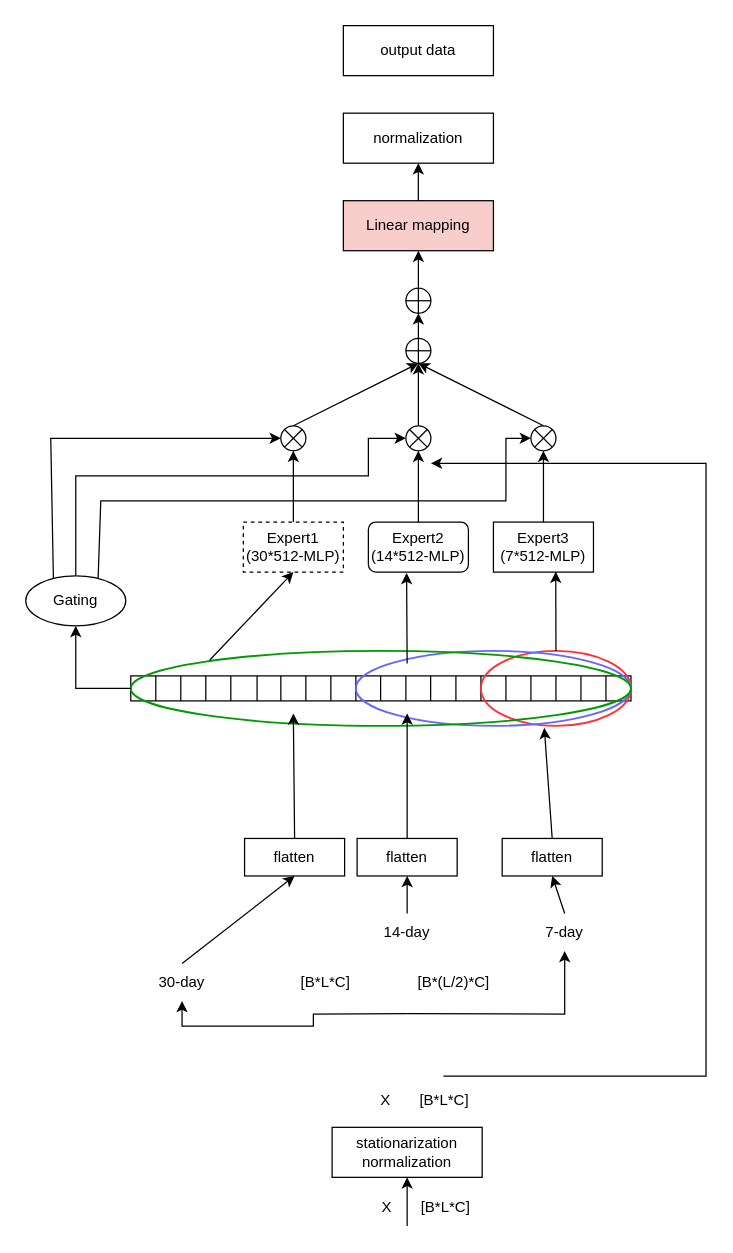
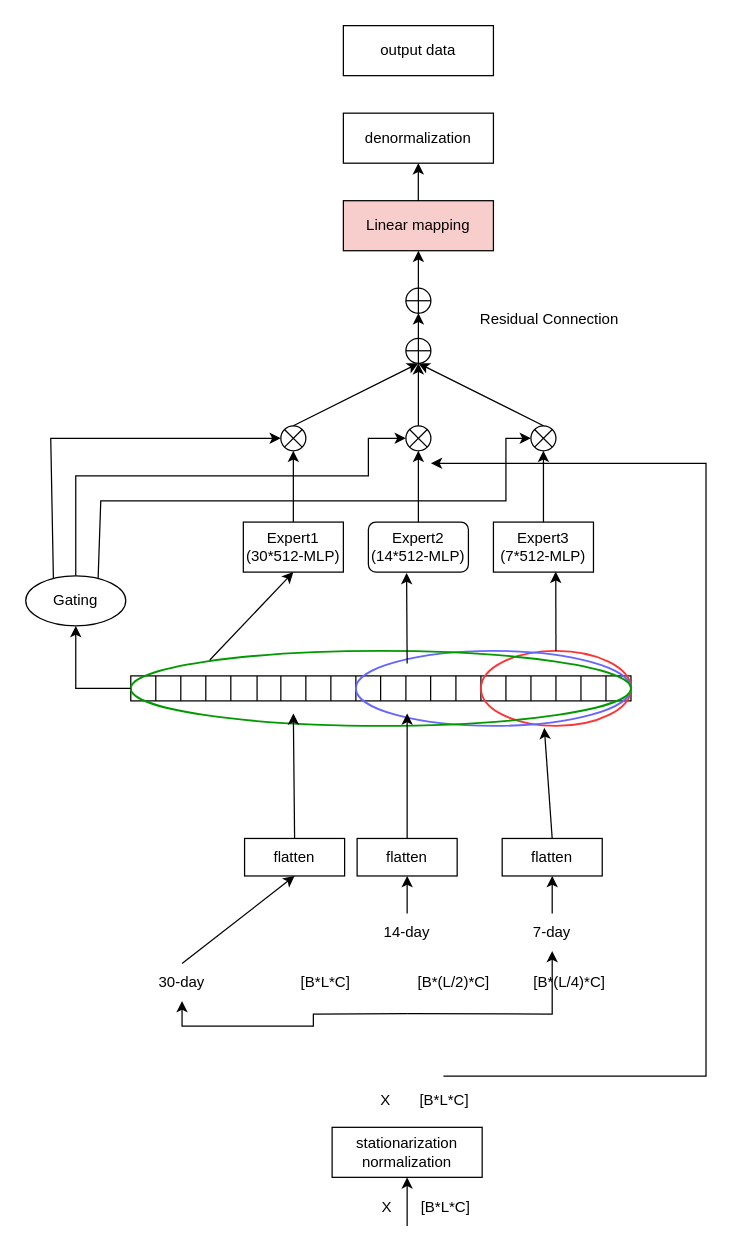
node "normalization": label "normalization" -> "denormalization"
node "Residual Connection": added
node "Expert1 (30*512-MLP)": style dashed -> solid
node "7-day": moved (564, 932) -> (552, 932)
node "[B*(L/4)*C]": added
